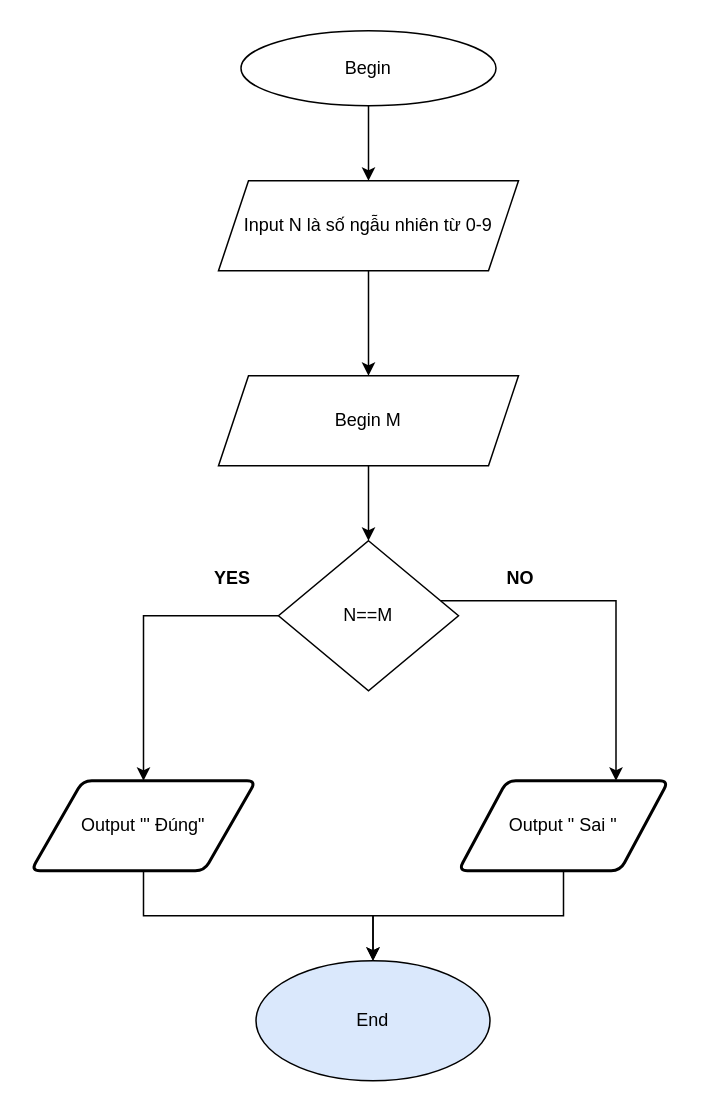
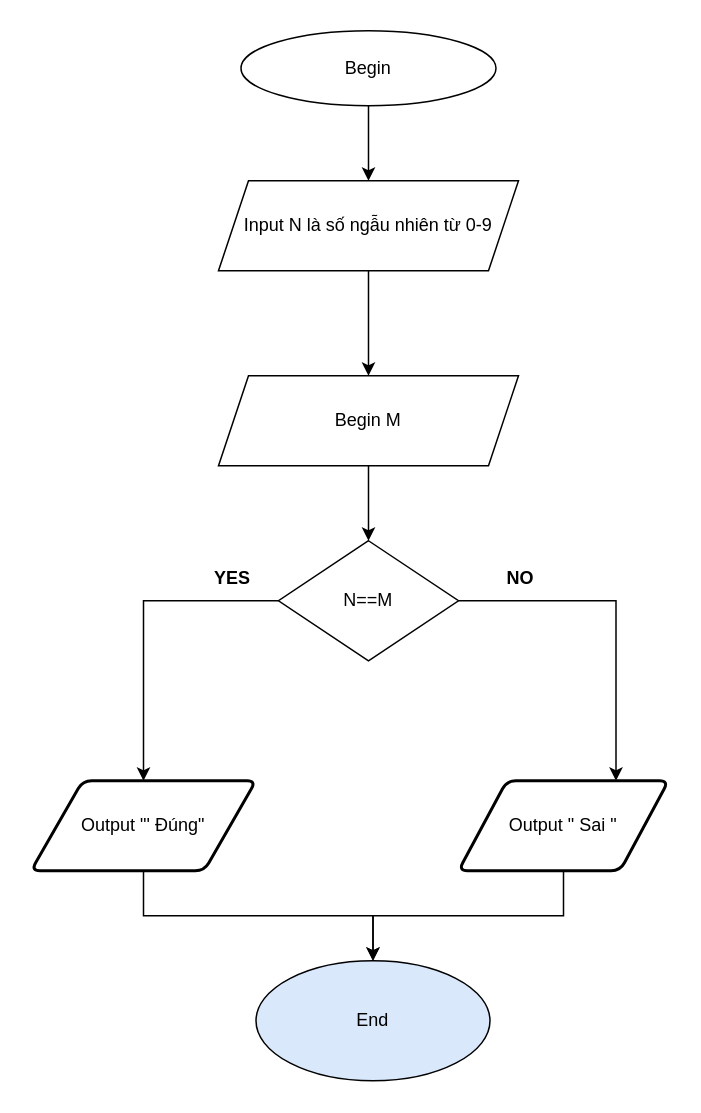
node "N==M": size 180x150 -> 180x120
